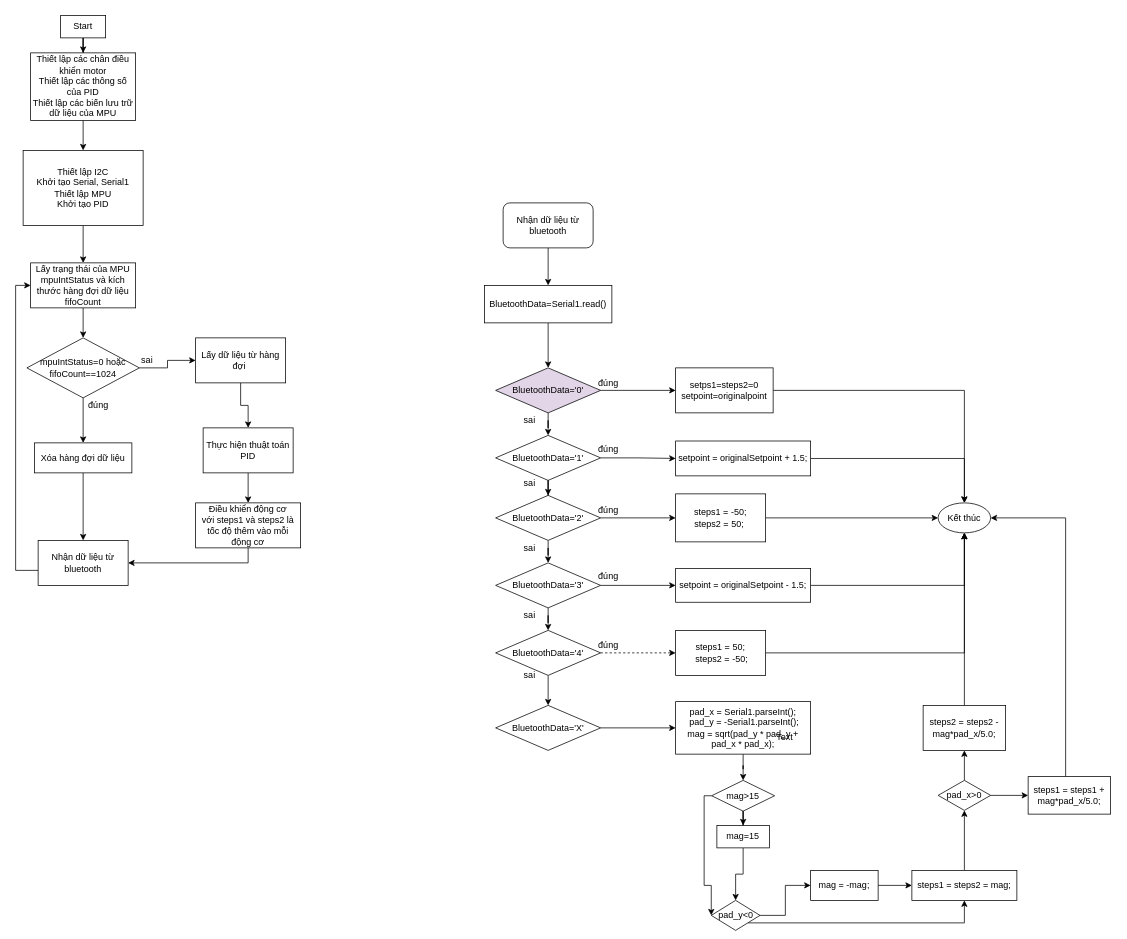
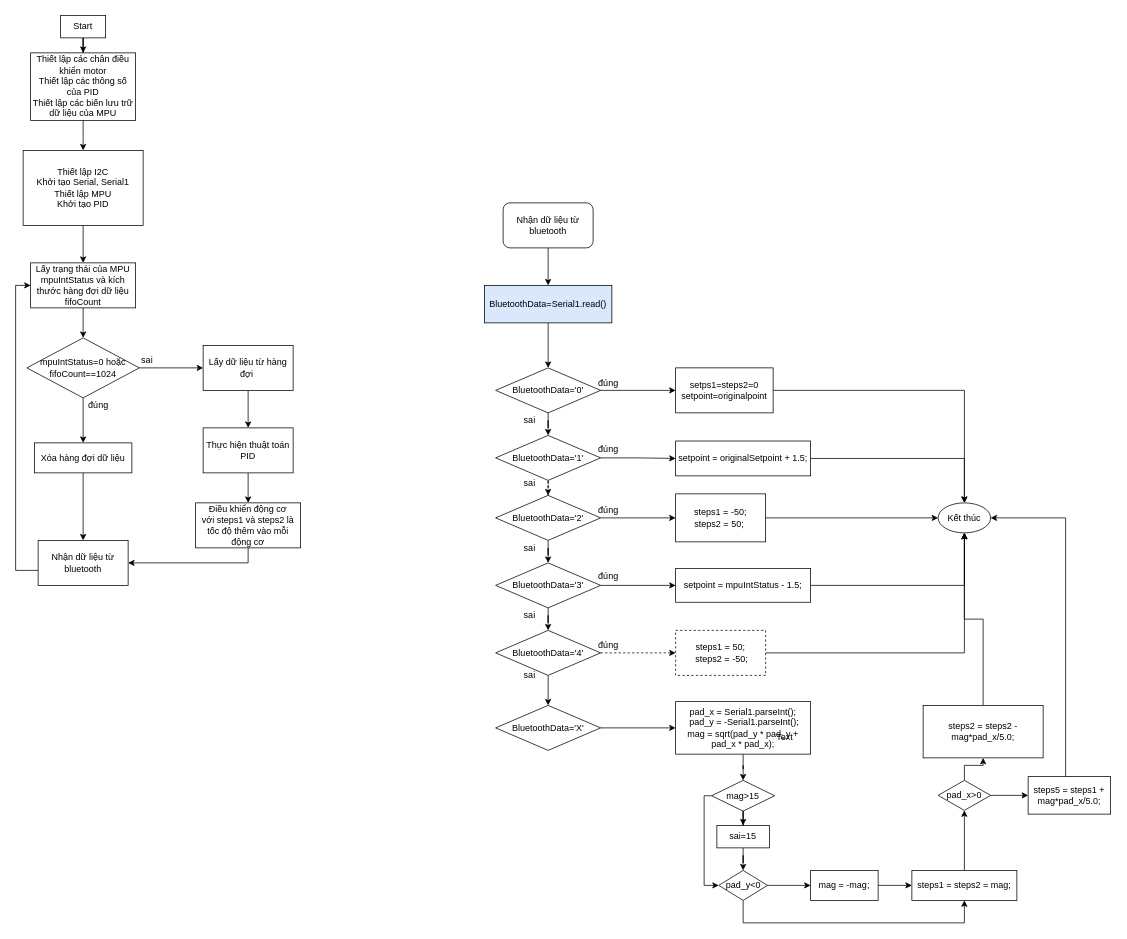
node "BluetoothData=Serial1.read()": fillcolor #ffffff -> #dae8fc
node "Lấy dữ liệu từ hàng đợi": moved (240, 360) -> (248, 368)
node "BluetoothData='0'": fillcolor #e1d5e7 -> #ffffff
edge "BluetoothData='1'" -> "BluetoothData='2'": style solid -> dashed
node "setpoint = originalSetpoint - 1.5;": label "setpoint = originalSetpoint - 1.5;" -> "setpoint = mpuIntStatus - 1.5;"
node "steps1 = 50; steps2 = -50;": style solid -> dashed
node "steps2 = steps2 - mag*pad_x/5.0;": size 83x45 -> 120x53
node "steps1 = steps1 + mag*pad_x/5.0;": label "steps1 = steps1 + mag*pad_x/5.0;" -> "steps5 = steps1 + mag*pad_x/5.0;"
node "mag=15": label "mag=15" -> "sai=15"
node "pad_y<0": moved (735, 915) -> (743, 885)
